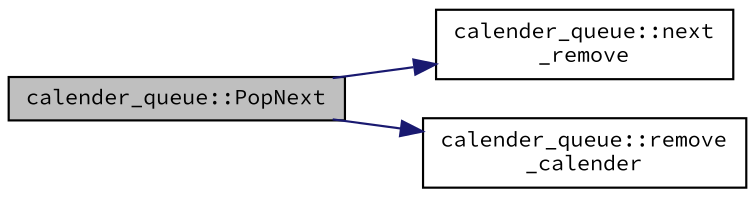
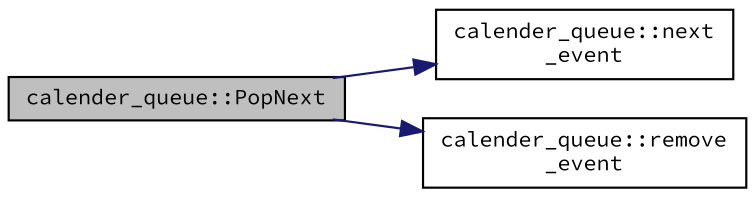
node "calender_queue::next _remove": label "calender_queue::next _remove" -> "calender_queue::next _event"
node "calender_queue::remove _calender": label "calender_queue::remove _calender" -> "calender_queue::remove _event"
